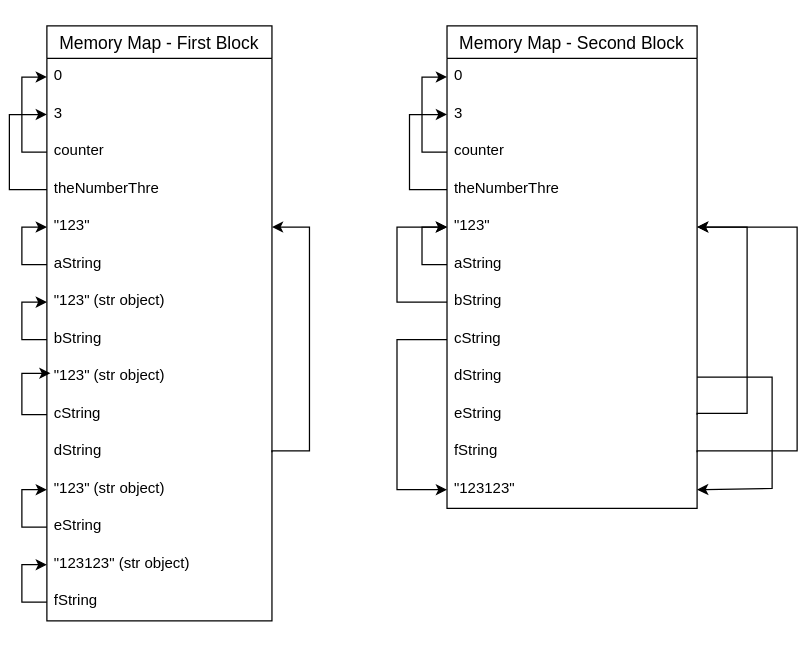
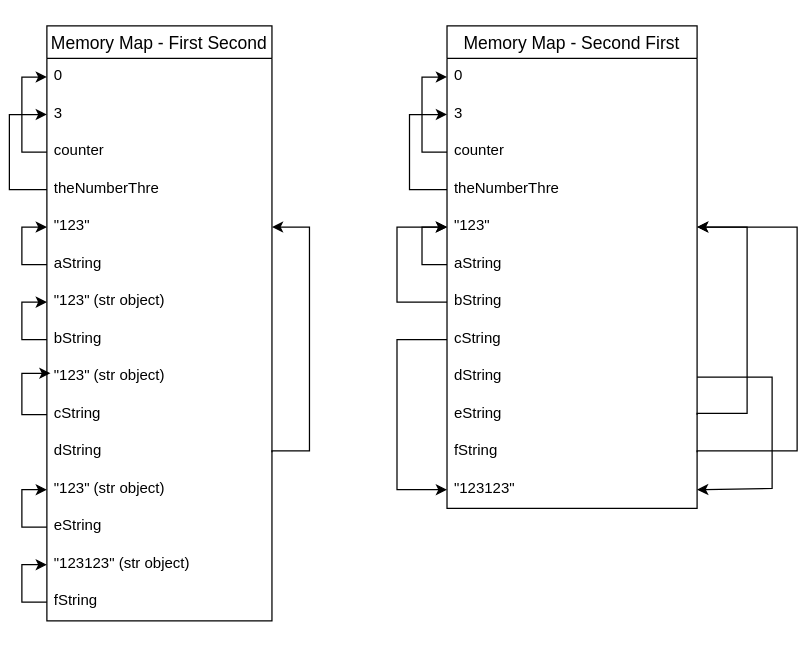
node "Memory Map - First Block": label "Memory Map - First Block" -> "Memory Map - First Second"
node "Memory Map - Second Block": label "Memory Map - Second Block" -> "Memory Map - Second First"
